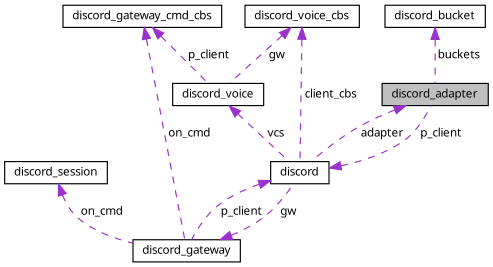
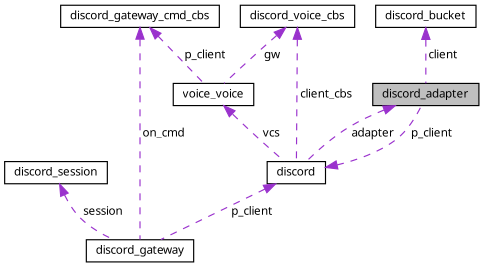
edge "discord_adapter" -> "discord_bucket": label " buckets" -> " client"
node "discord_voice": label "discord_voice" -> "voice_voice"
edge "discord_gateway" -> "discord_session": label " on_cmd" -> " session"
edge "discord" -> "discord_gateway": removed, label "gw"
